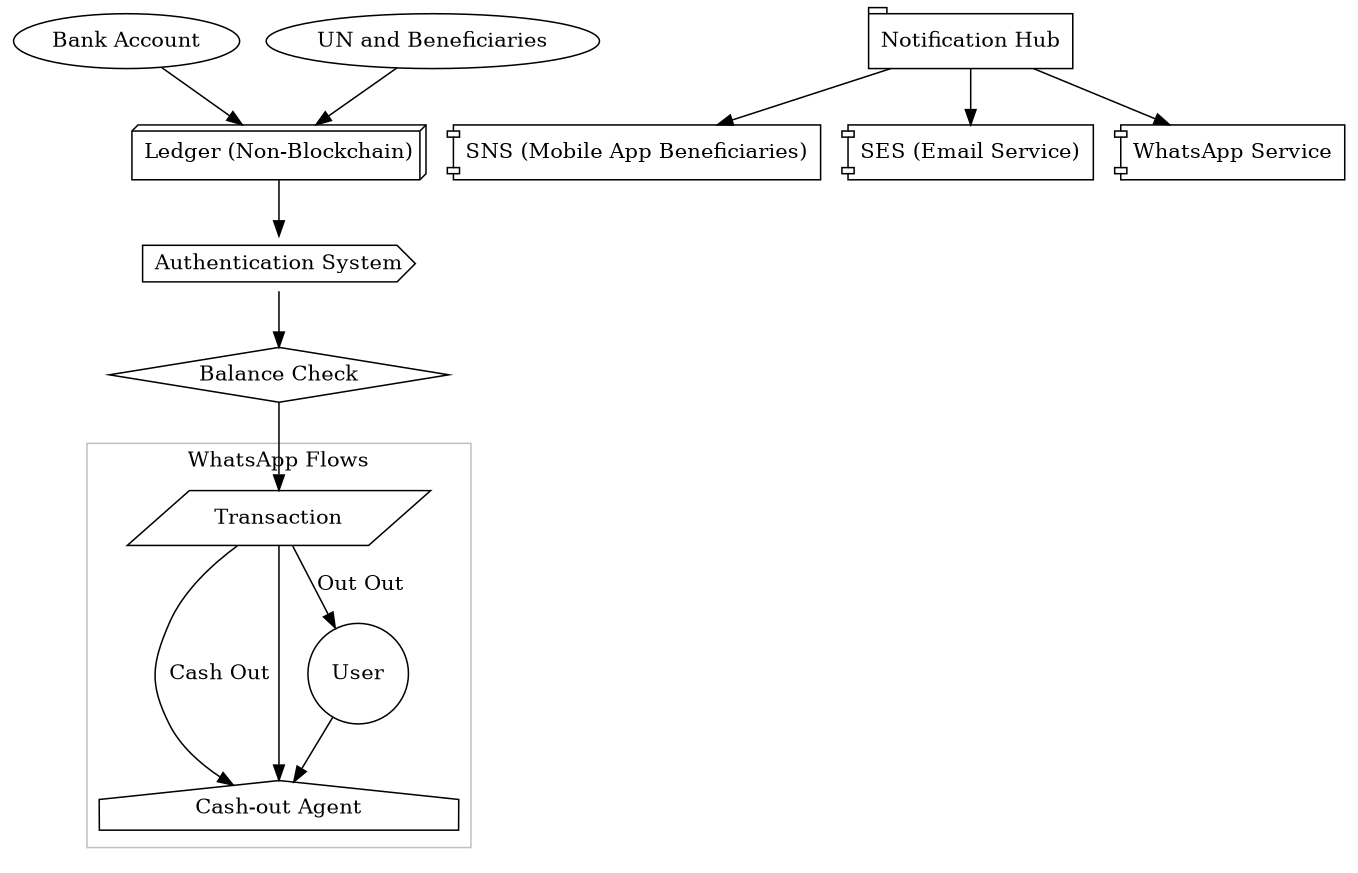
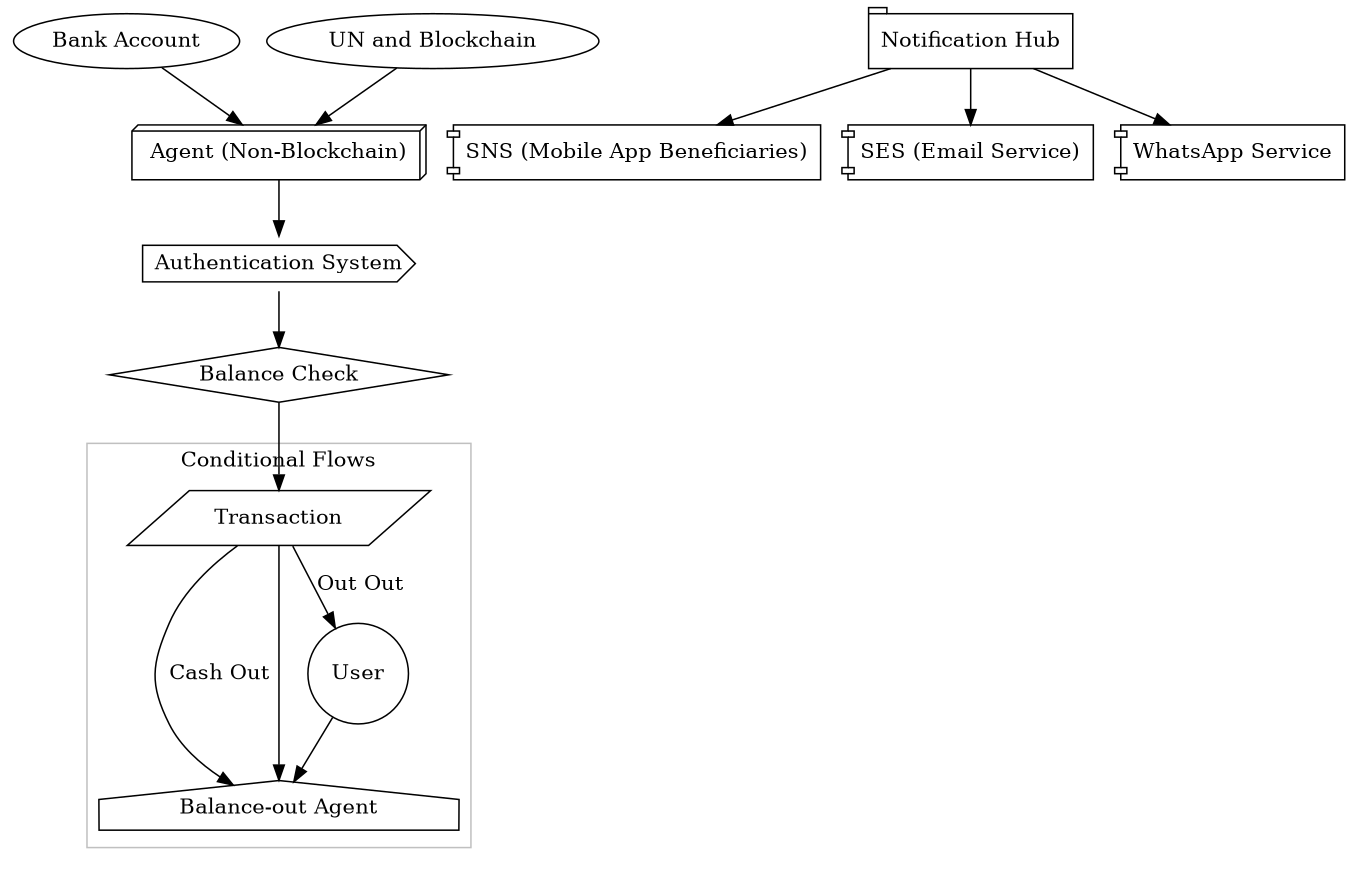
node "UN and Beneficiaries": label "UN and Beneficiaries" -> "UN and Blockchain"
node "Ledger (Non-Blockchain)": label "Ledger (Non-Blockchain)" -> "Agent (Non-Blockchain)"
cluster "WhatsApp Flows": label "WhatsApp Flows" -> "Conditional Flows"
node "Cash-out Agent": label "Cash-out Agent" -> "Balance-out Agent"
